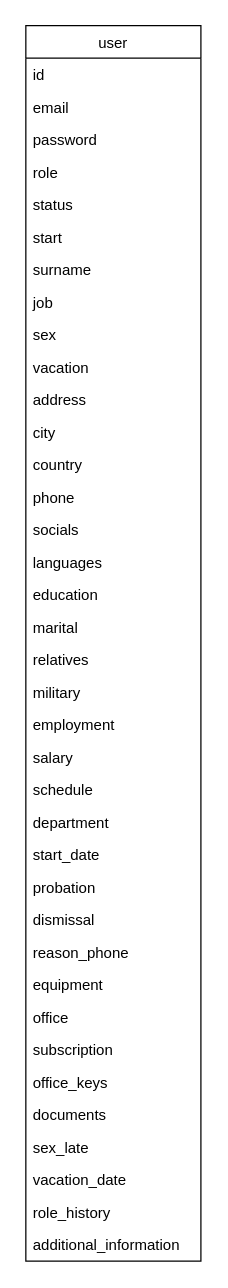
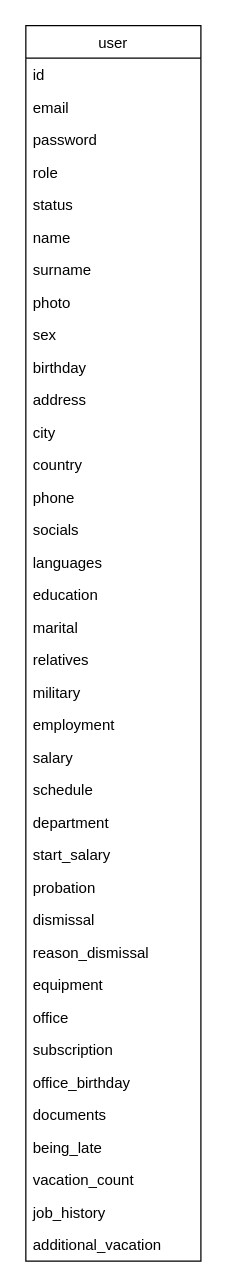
node "start": label "start" -> "name"
node "job": label "job" -> "photo"
node "vacation": label "vacation" -> "birthday"
node "start_date": label "start_date" -> "start_salary"
node "reason_phone": label "reason_phone" -> "reason_dismissal"
node "office_keys": label "office_keys" -> "office_birthday"
node "sex_late": label "sex_late" -> "being_late"
node "vacation_date": label "vacation_date" -> "vacation_count"
node "role_history": label "role_history" -> "job_history"
node "additional_information": label "additional_information" -> "additional_vacation"
